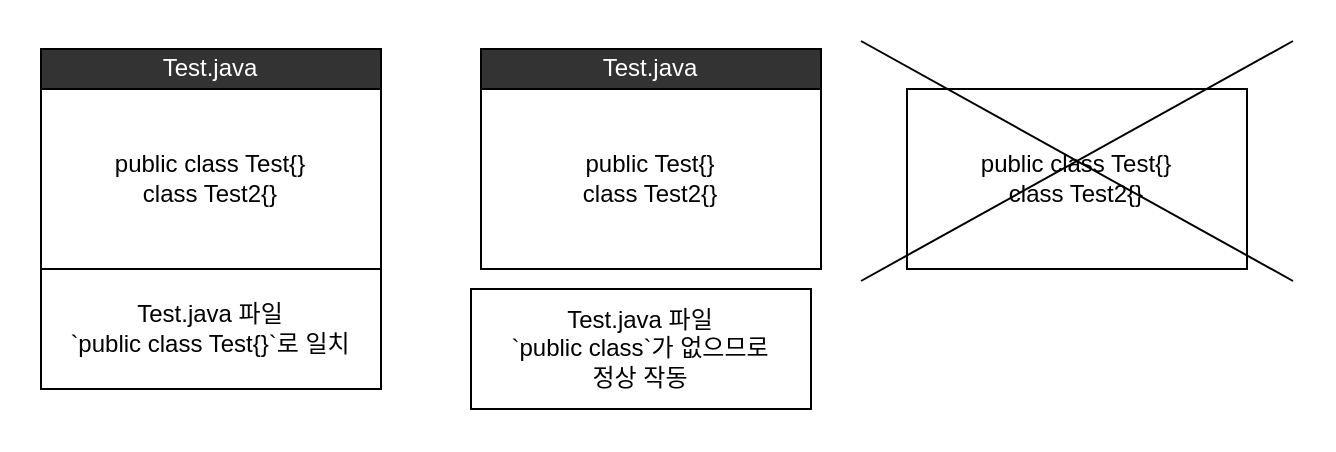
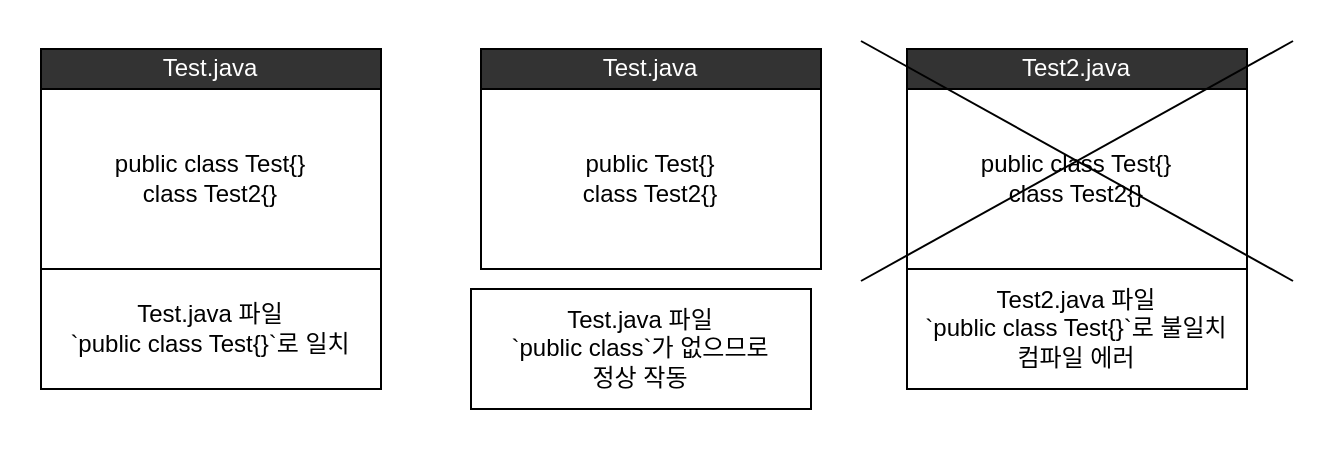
node "Test2.java": added
node "Test2.java 파일 `public class Test{}`로 불일치 컴파일 에러": added
